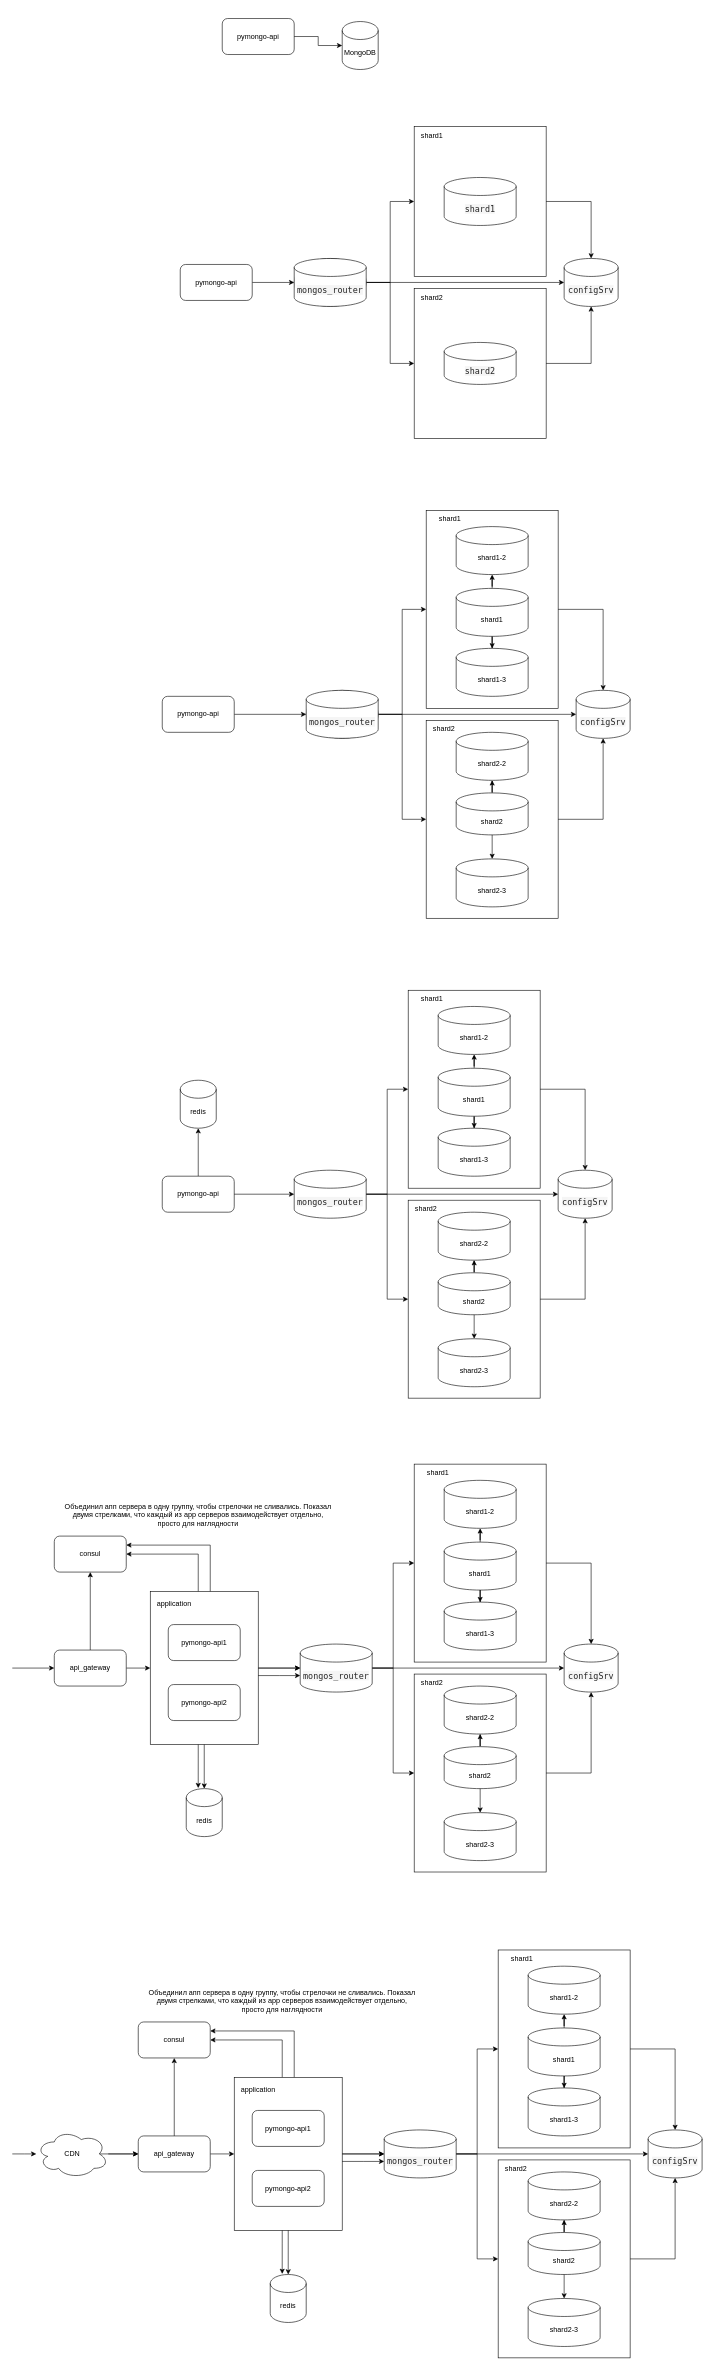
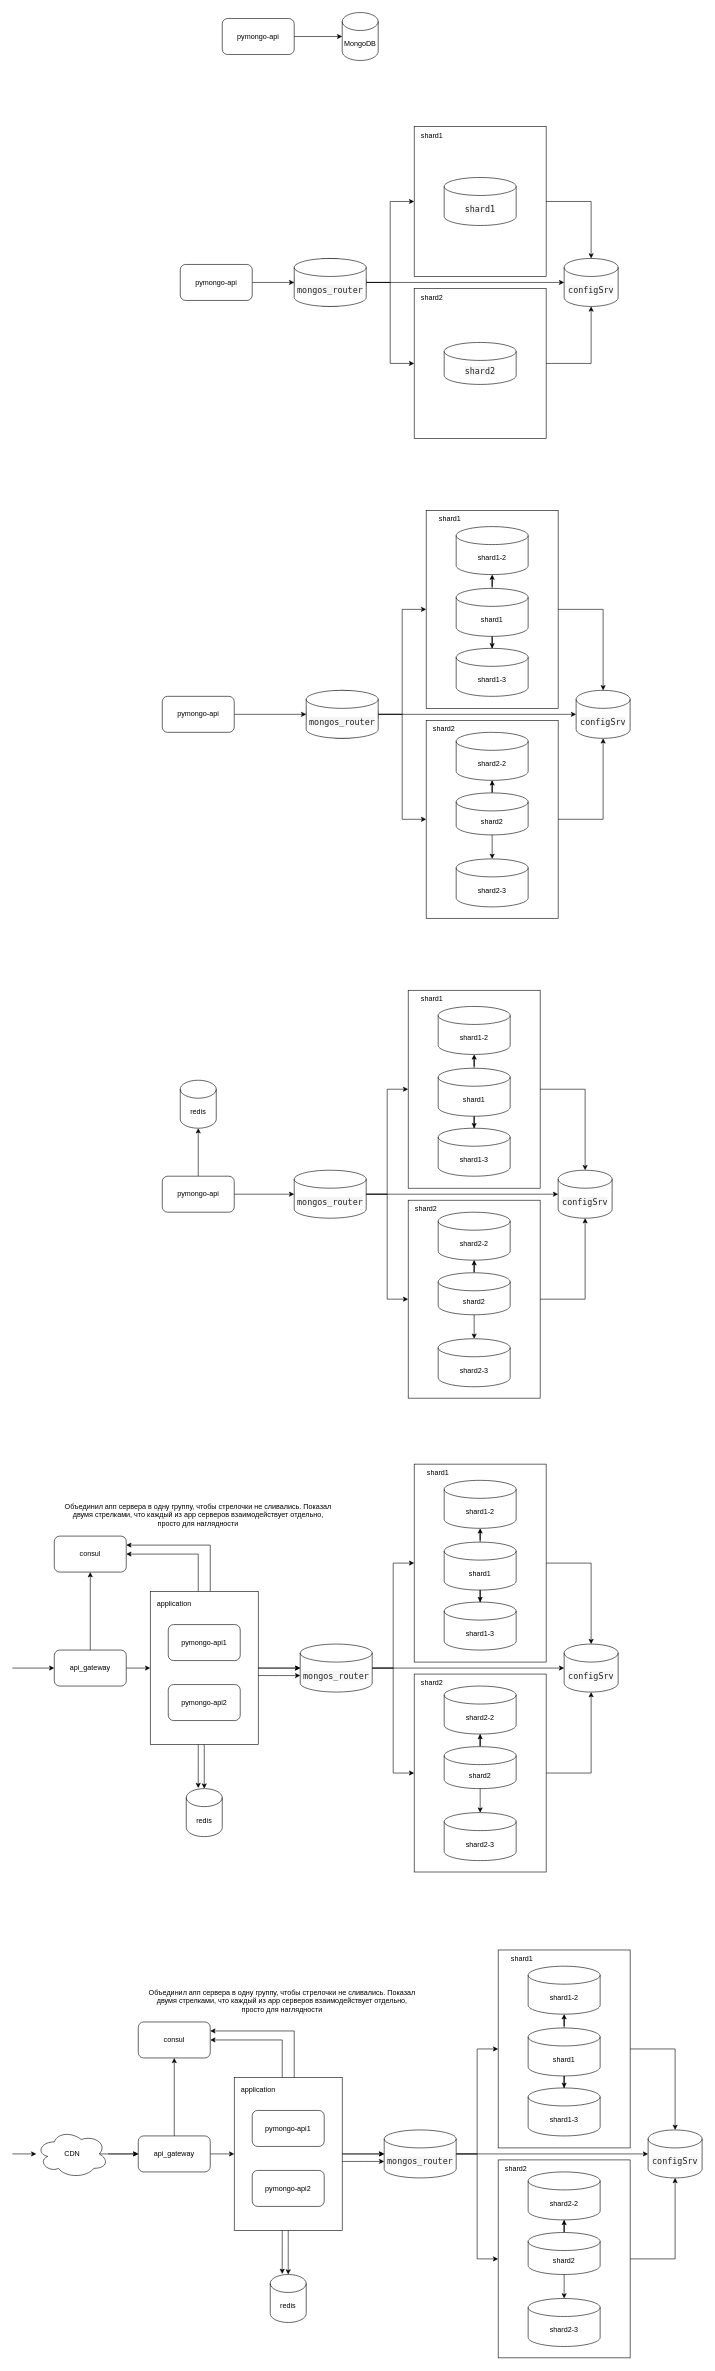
node "MongoDB": moved (360, 45) -> (360, 36)
